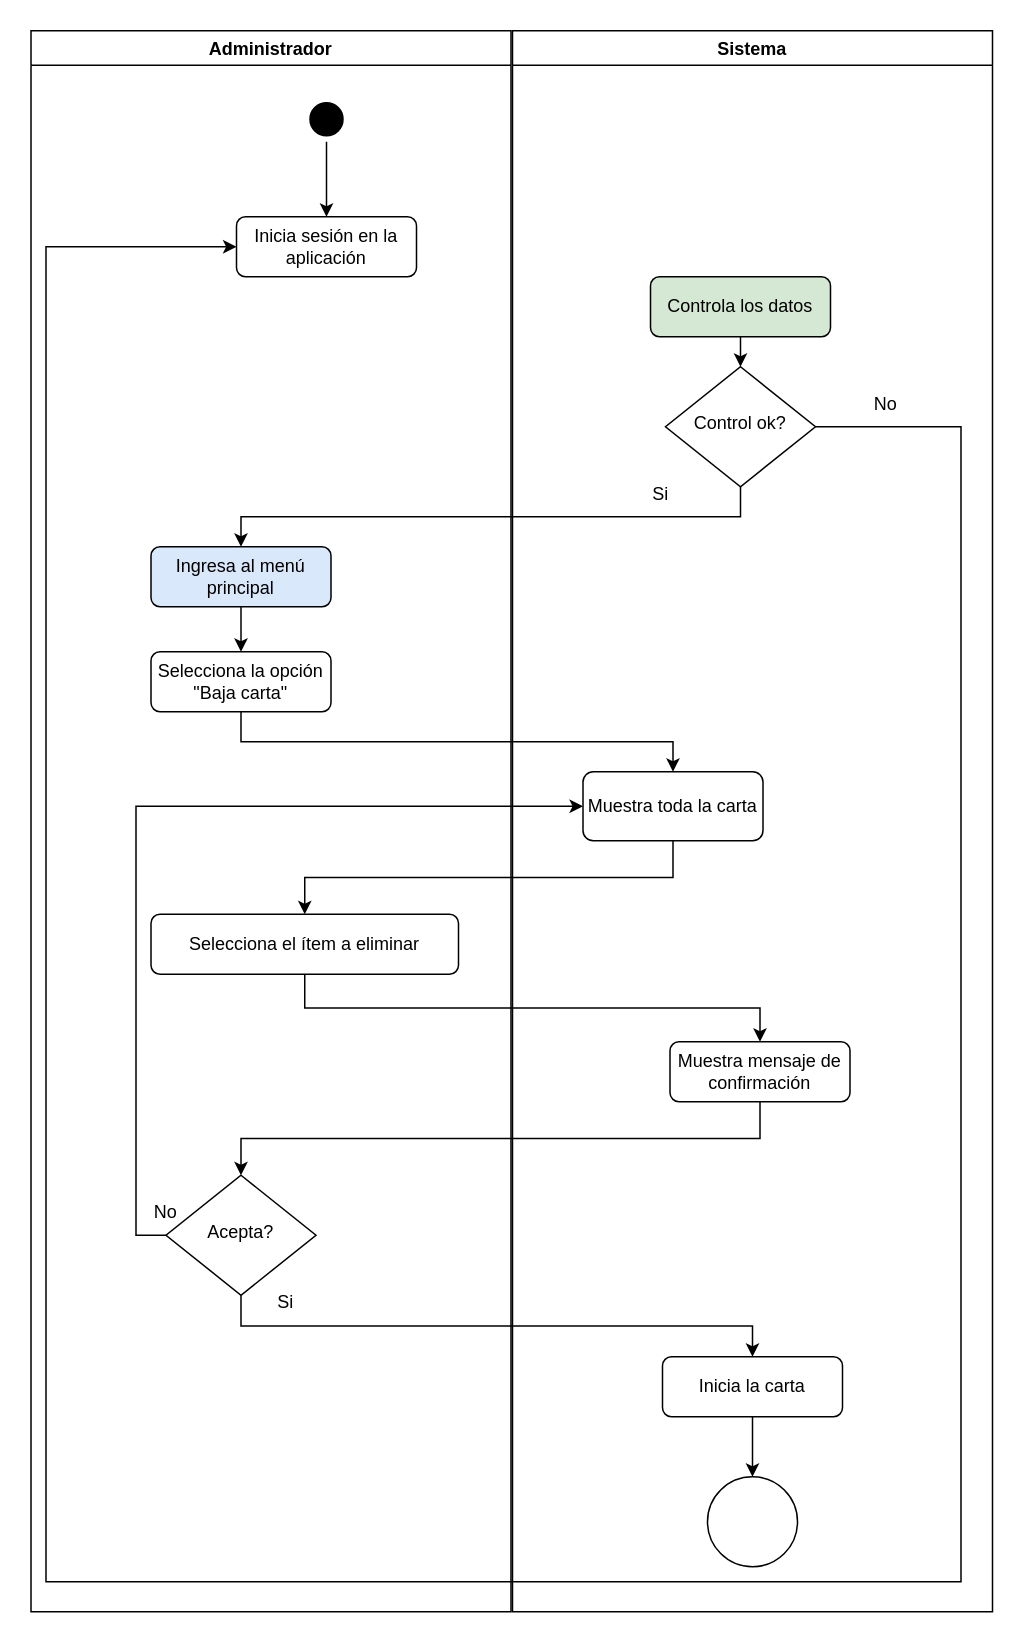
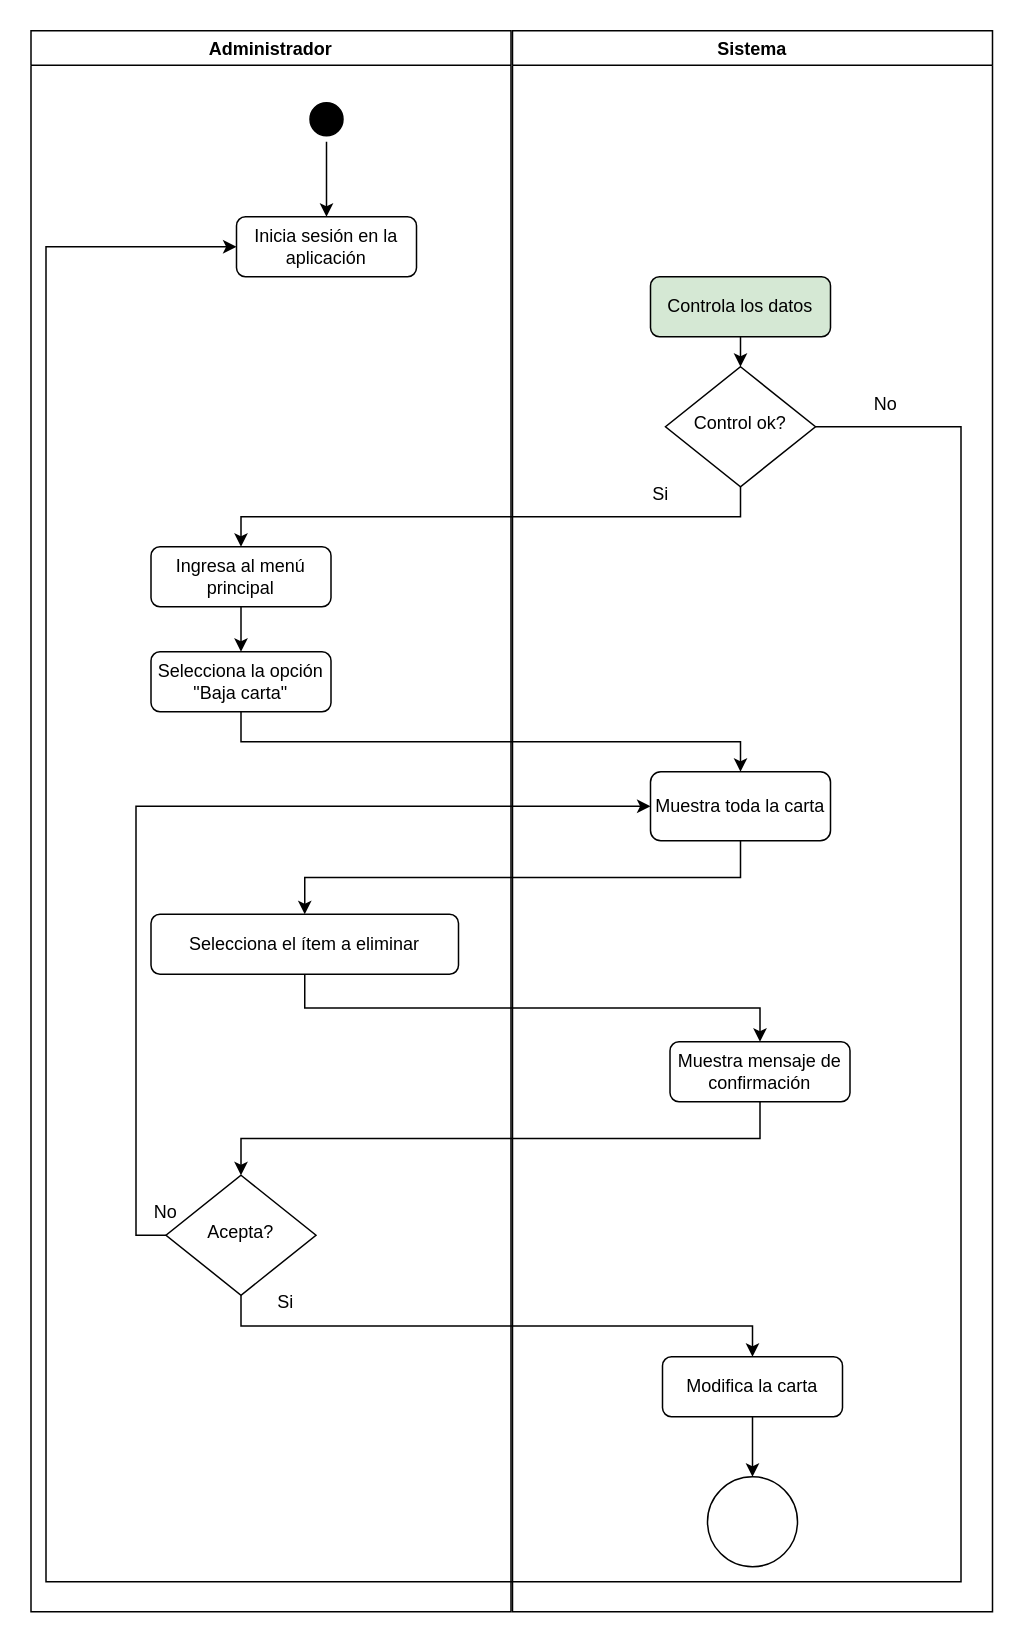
node "Ingresa al menú principal": fillcolor #dae8fc -> #ffffff
node "Muestra toda la carta": moved (673, 806) -> (740, 806)
node "Inicia la carta": label "Inicia la carta" -> "Modifica la carta"
